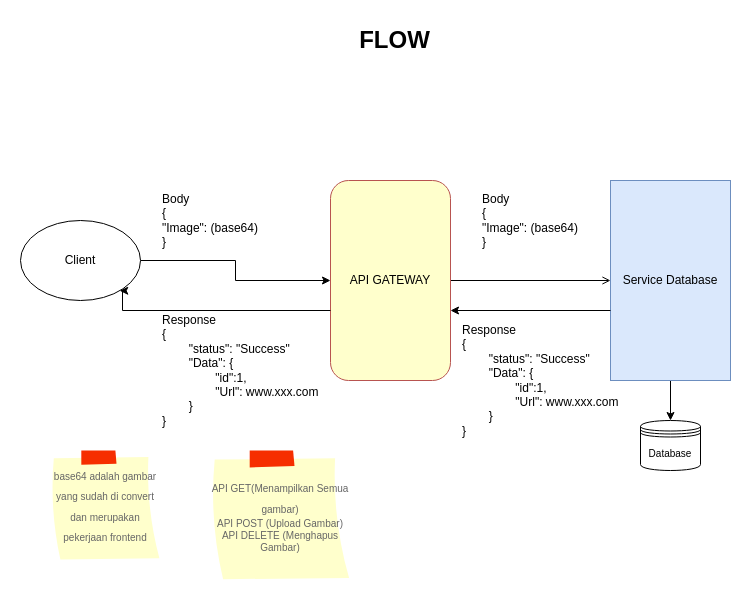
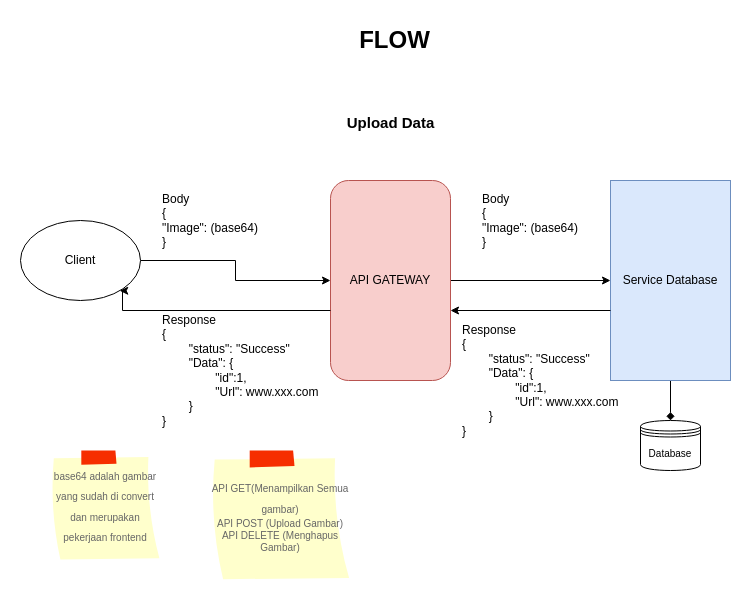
node "Upload Data": added
node "API GATEWAY": fillcolor #ffffcc -> #f8cecc
edge "API GATEWAY" -> "Service Database": arrowhead open -> classic
edge "Service Database" -> "Database": arrowhead classic -> diamond
